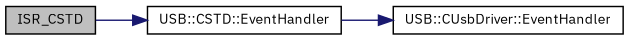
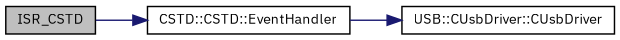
node "USB::CSTD::EventHandler": label "USB::CSTD::EventHandler" -> "CSTD::CSTD::EventHandler"
node "USB::CUsbDriver::EventHandler": label "USB::CUsbDriver::EventHandler" -> "USB::CUsbDriver::CUsbDriver"
